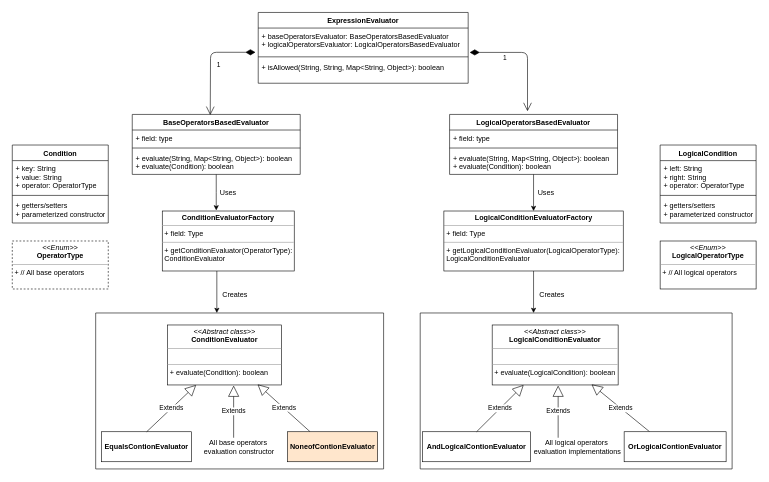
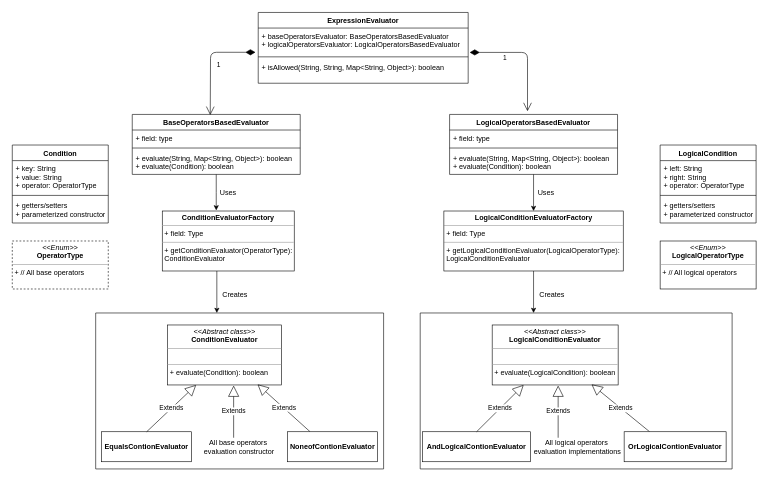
node "NoneofContionEvaluator": fillcolor #ffe6cc -> #ffffff
